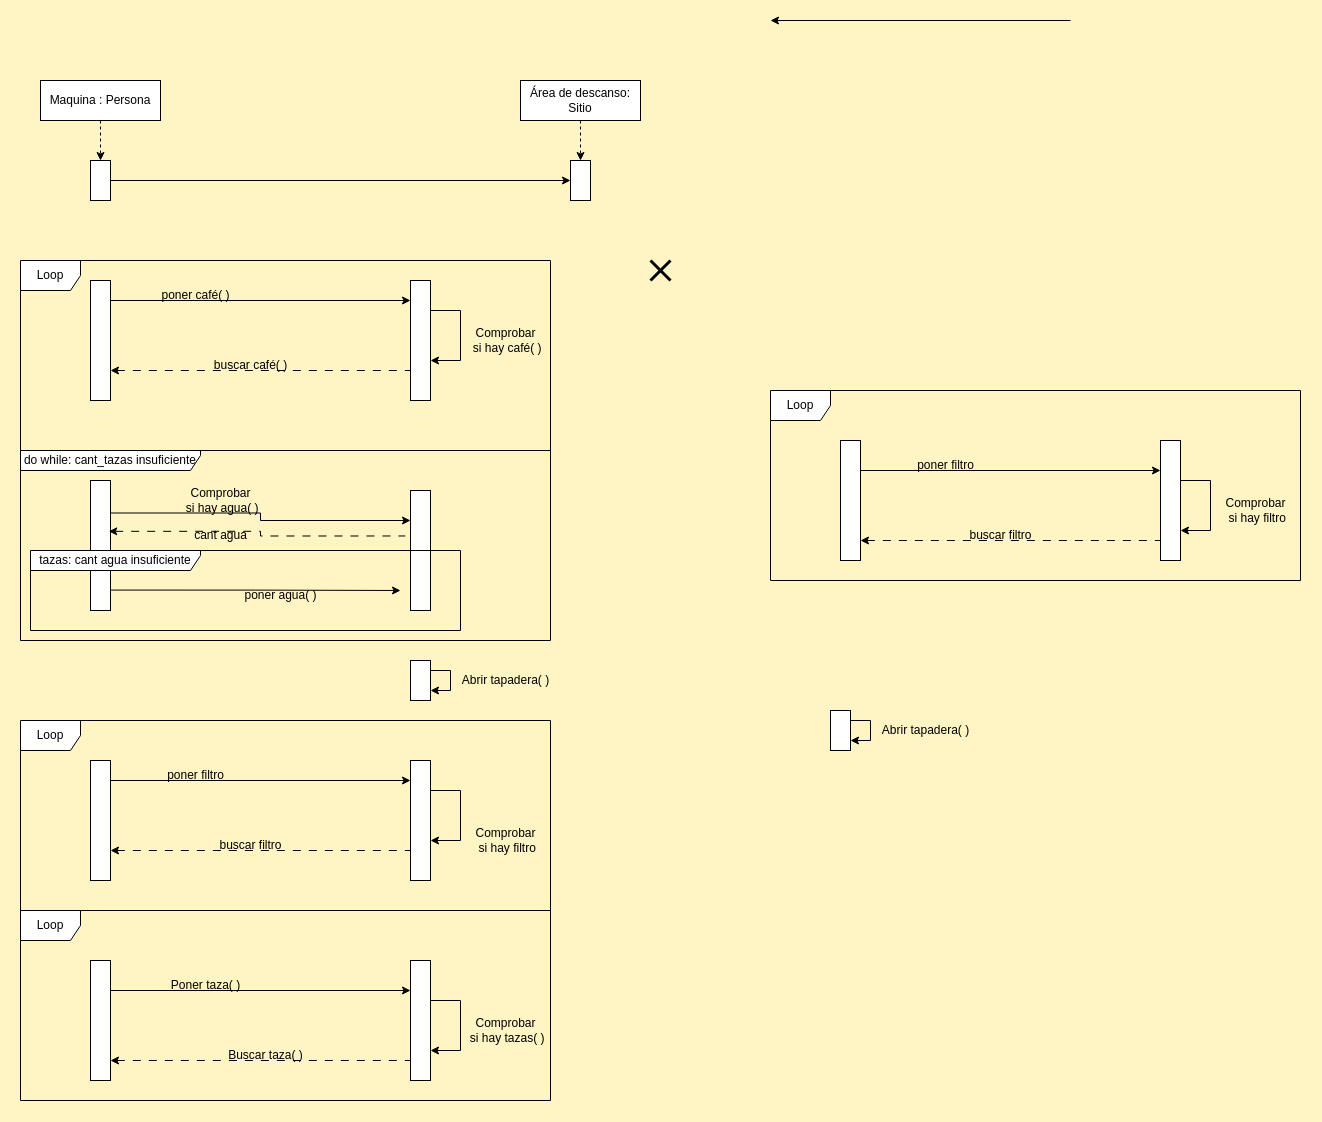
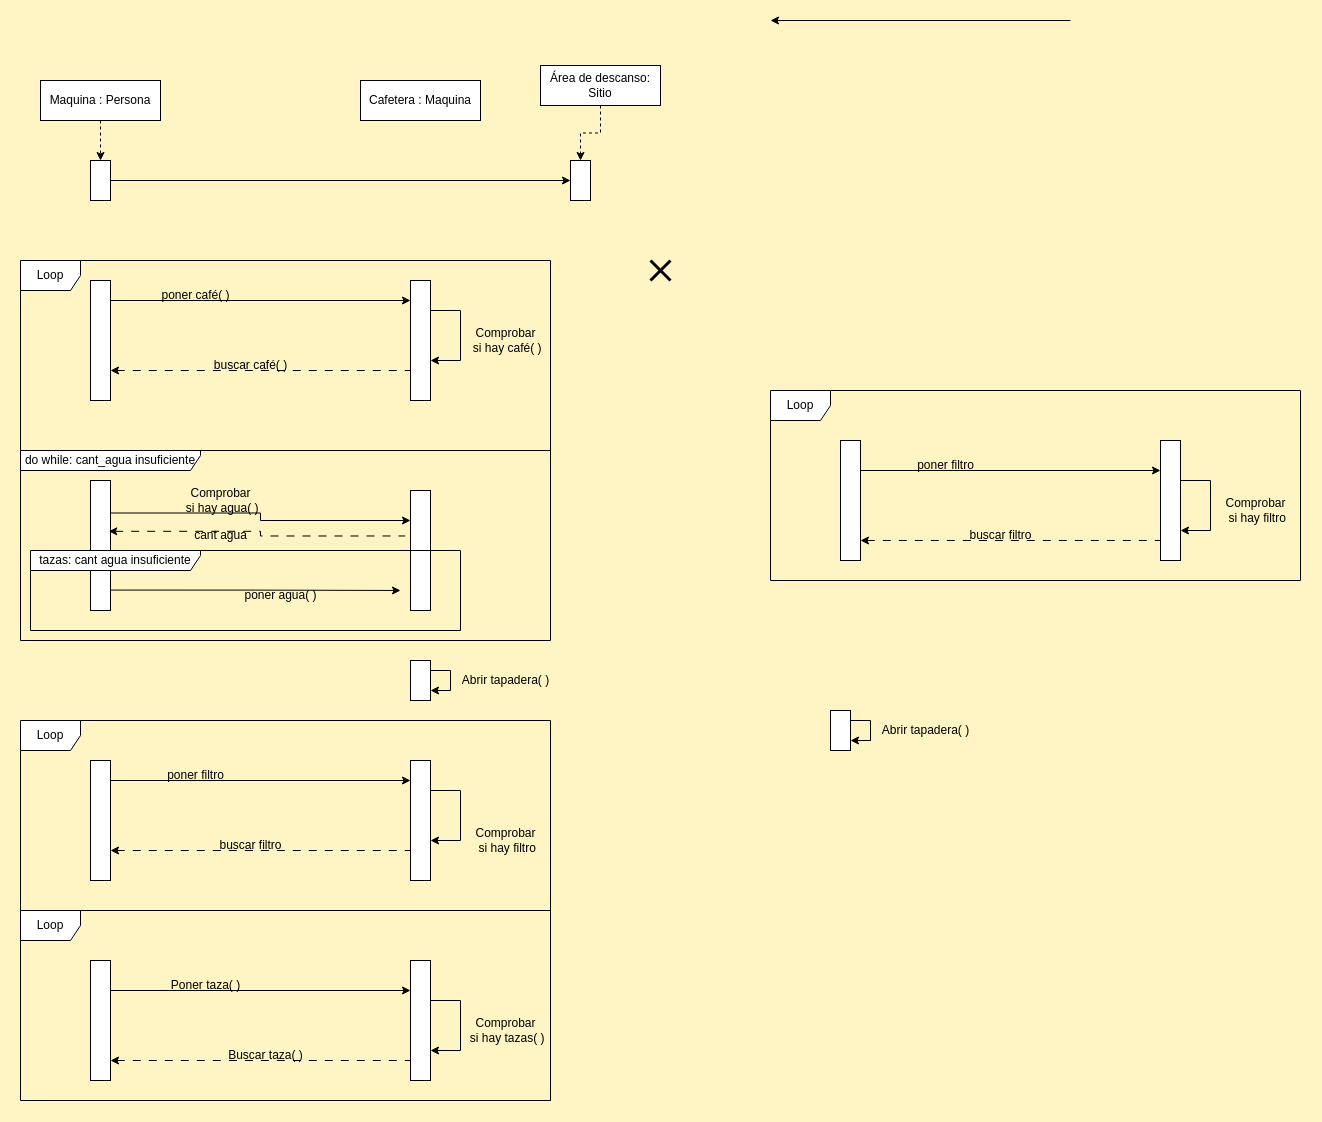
node "Cafetera : Maquina": added
node "Área de descanso: Sitio": moved (581, 101) -> (601, 86)
node "do while: cant_tazas insuficiente": label "do while: cant_tazas insuficiente" -> "do while: cant_agua insuficiente"
